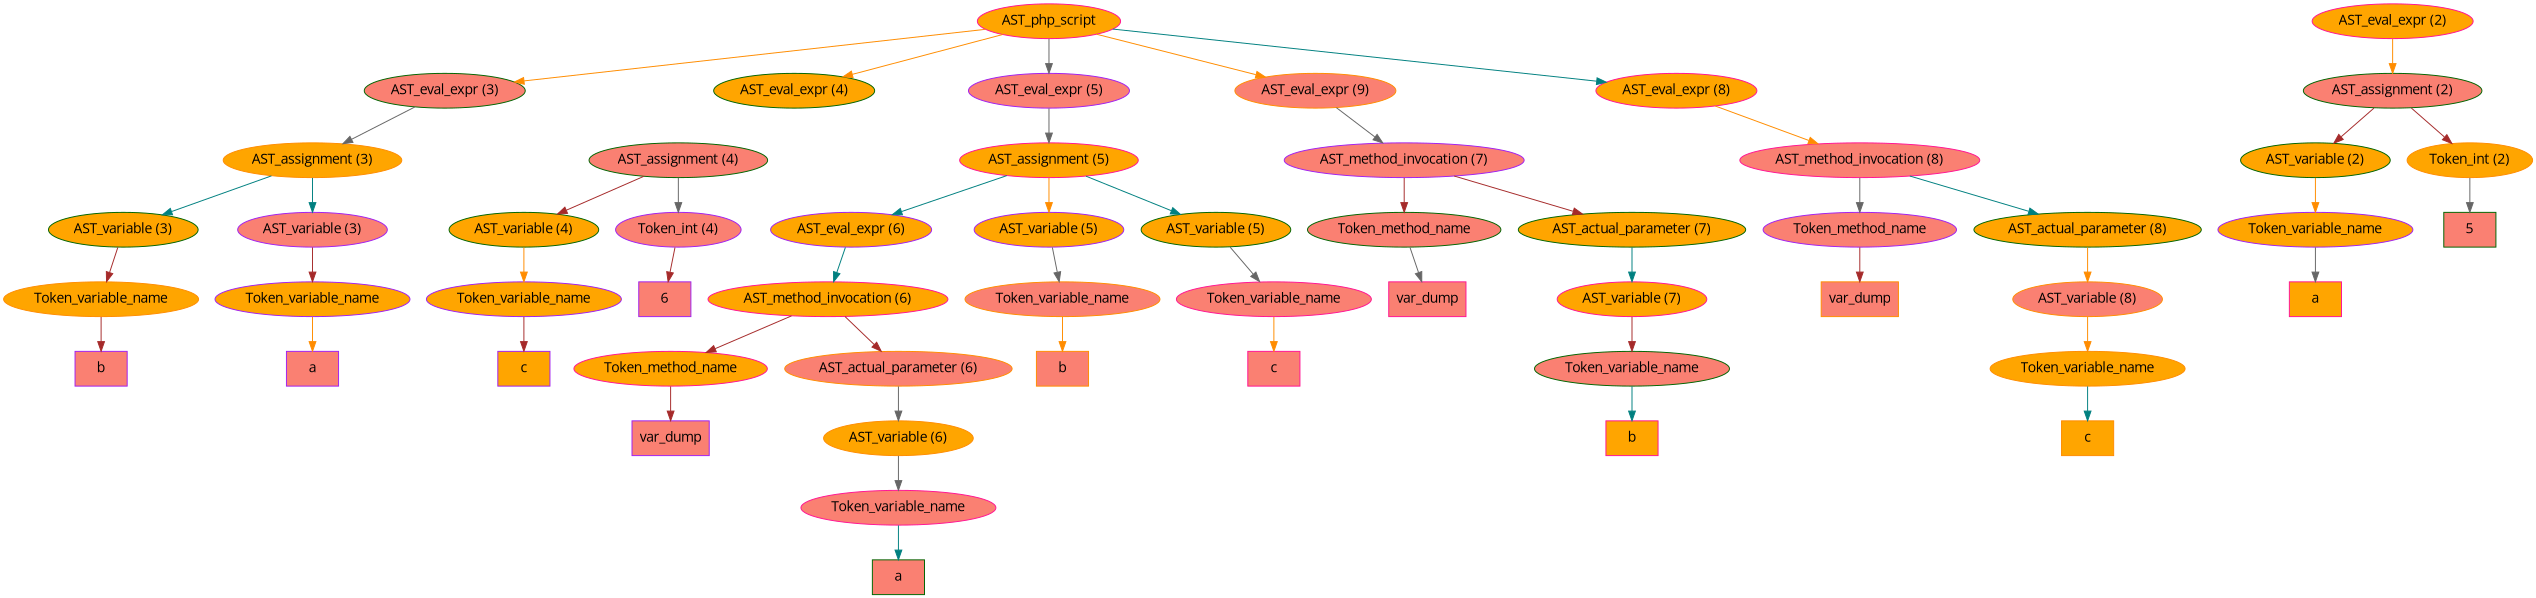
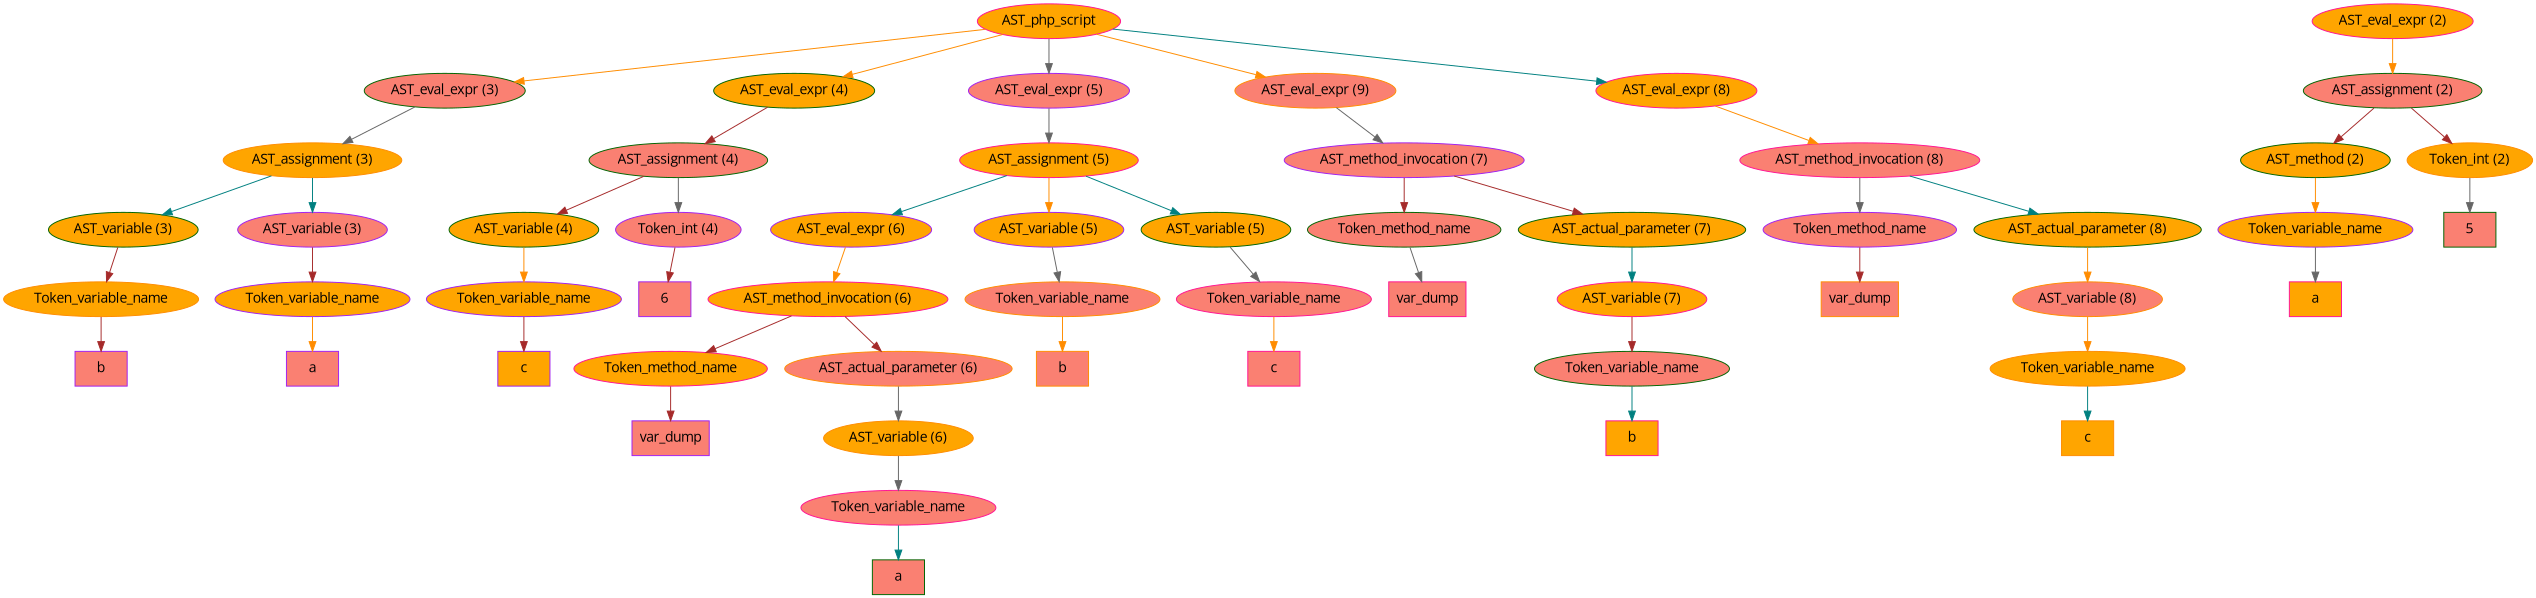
edge "AST_eval_expr (4)" -> "AST_assignment (4)": added
node "AST_variable (2)": label "AST_variable (2)" -> "AST_method (2)"
edge "AST_eval_expr (6)" -> "AST_method_invocation (6)": color teal -> darkorange
